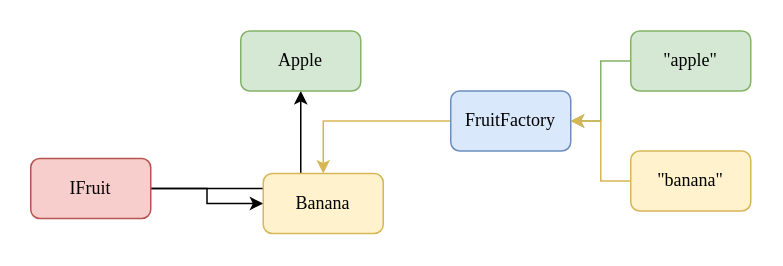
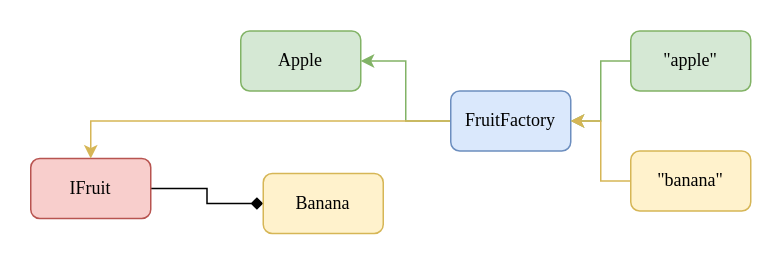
edge "FruitFactory" -> "Apple": added
edge "IFruit" -> "Apple": removed
edge "FruitFactory" -> "Banana": now "FruitFactory" -> "IFruit"
edge "IFruit" -> "Banana": arrowhead classic -> diamond
